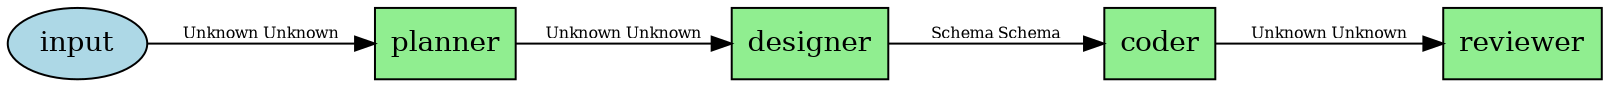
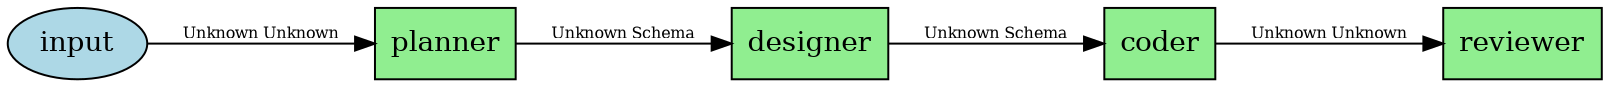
edge "planner" -> "designer": label "Unknown Unknown" -> "Unknown Schema"
edge "designer" -> "coder": label "Schema Schema" -> "Unknown Schema"
